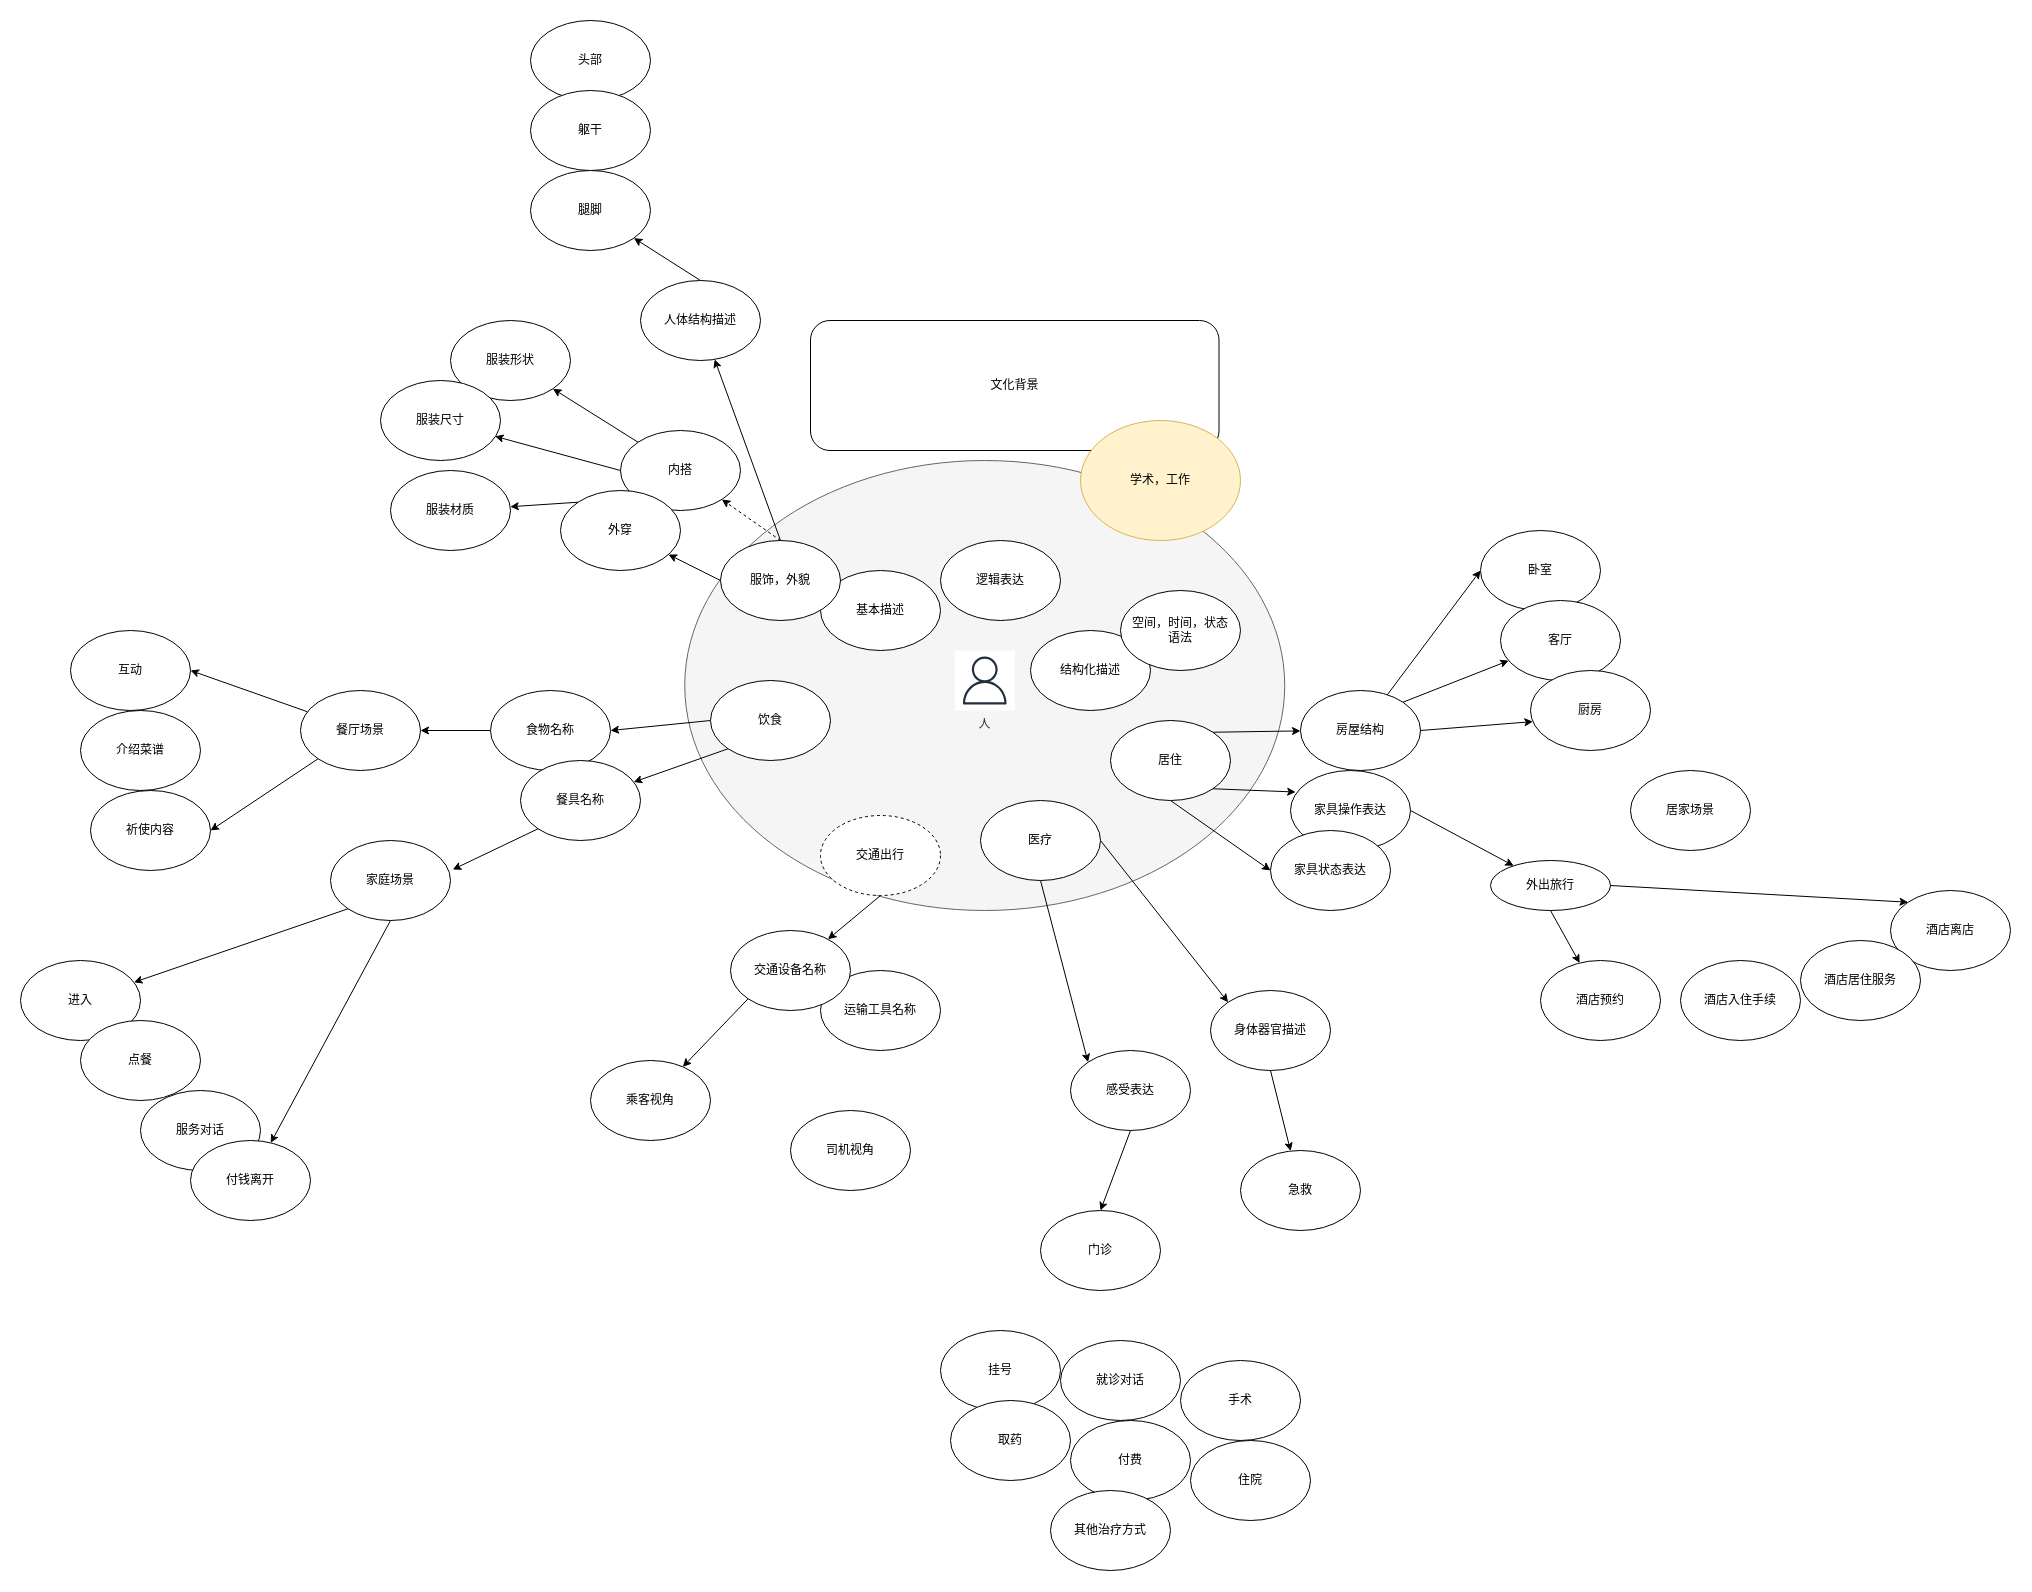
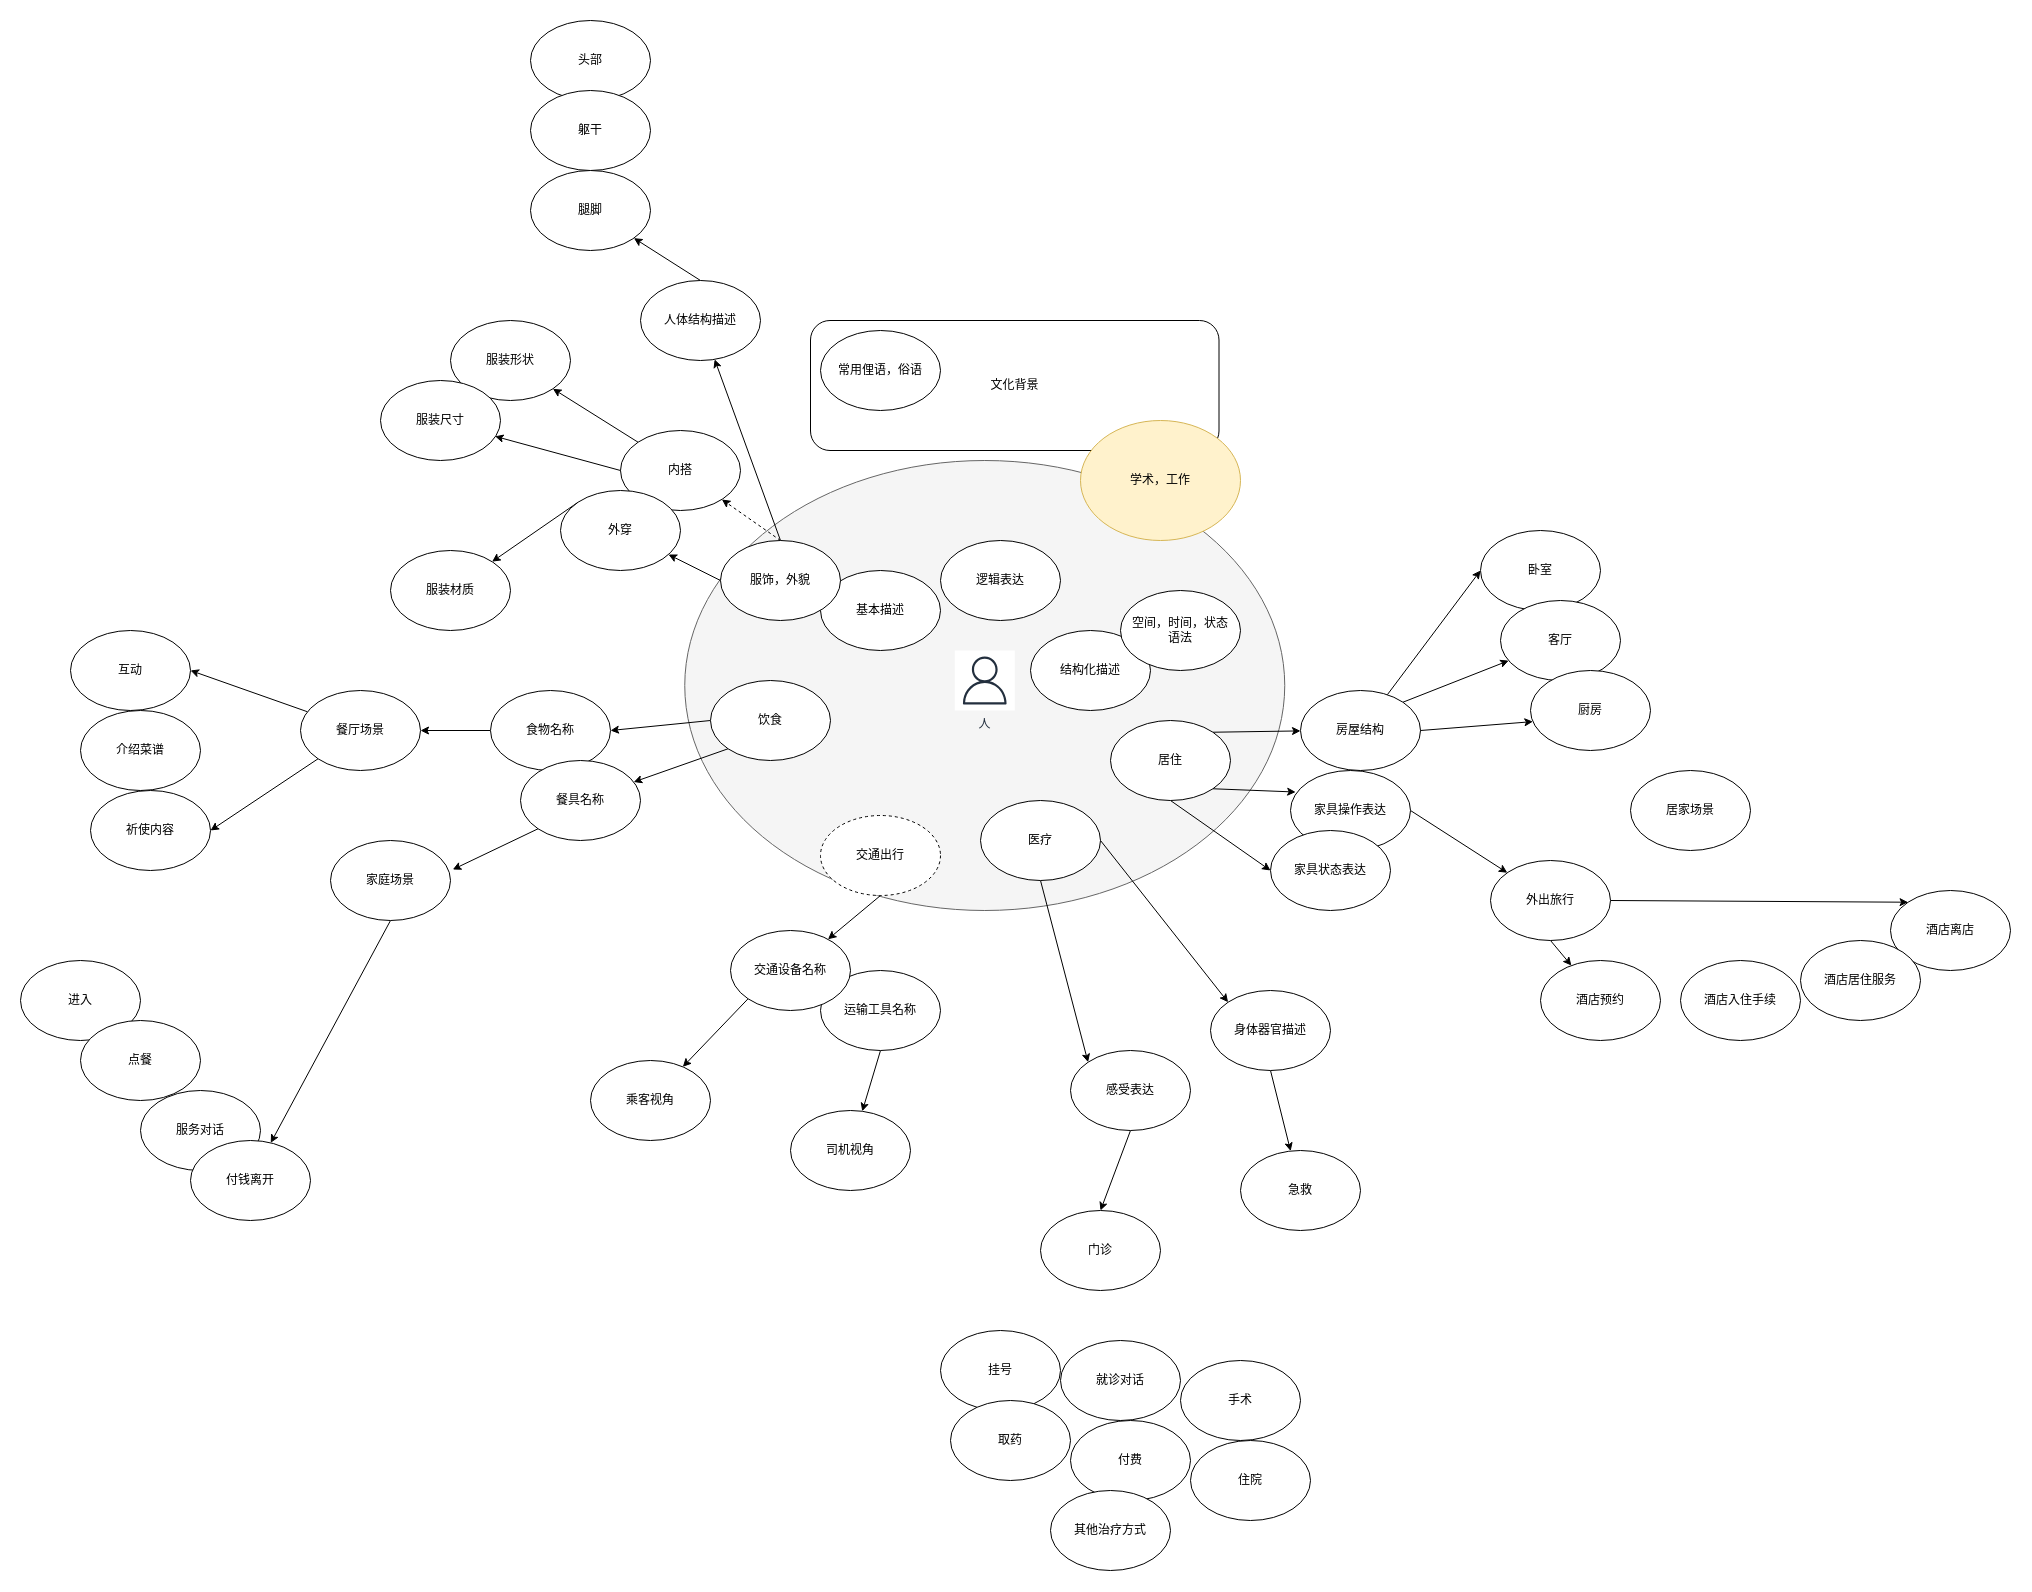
node "常用俚语，俗语": added
node "服装材质": moved (451, 511) -> (451, 591)
node "外出旅行": size 120x50 -> 120x80
edge "家庭场景" -> "进入": removed
edge "运输工具名称" -> "司机视角": added
